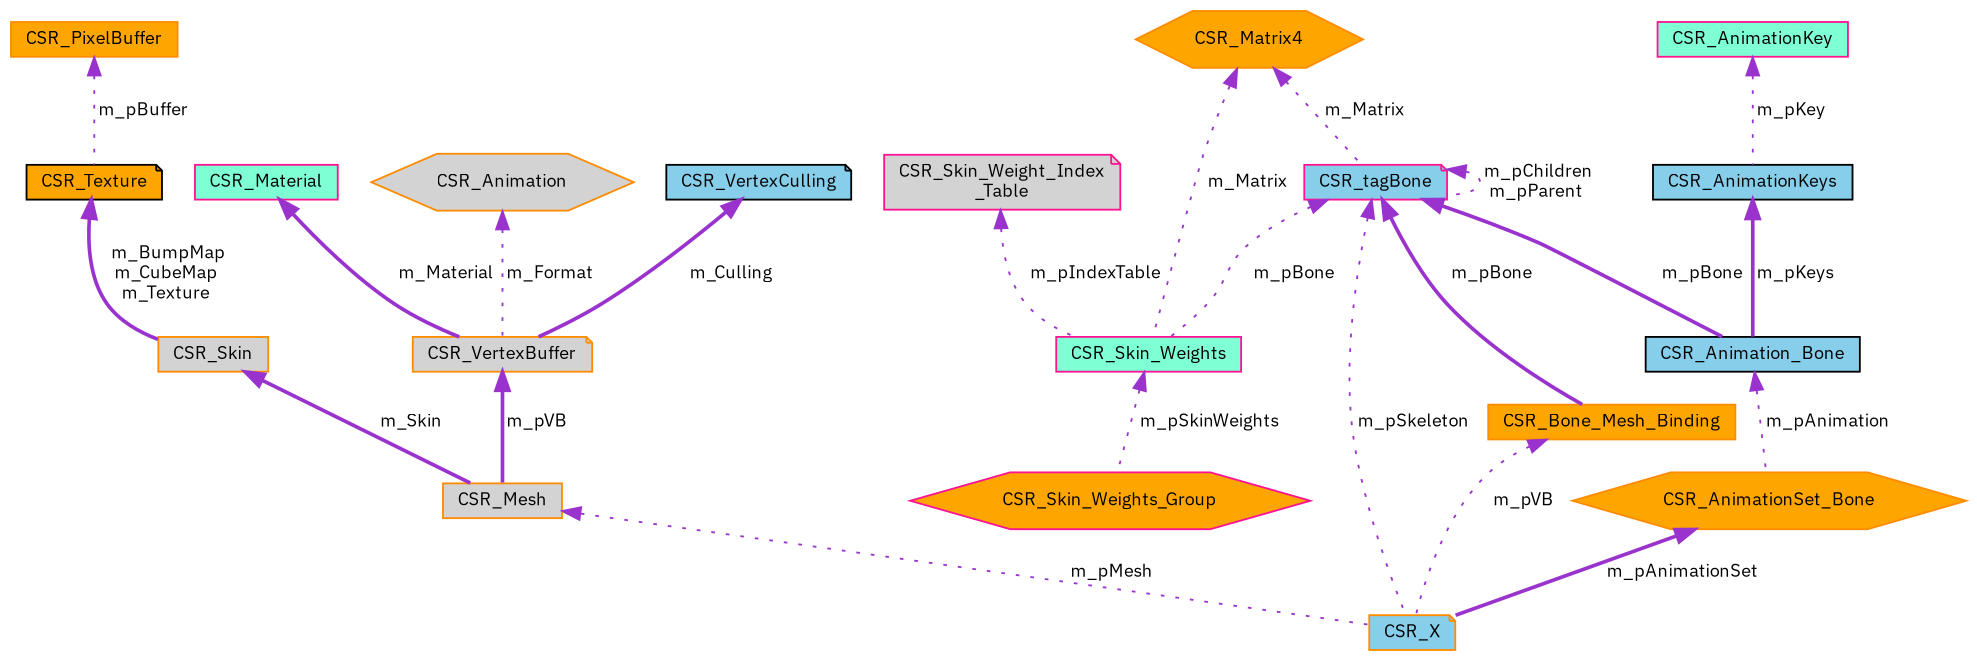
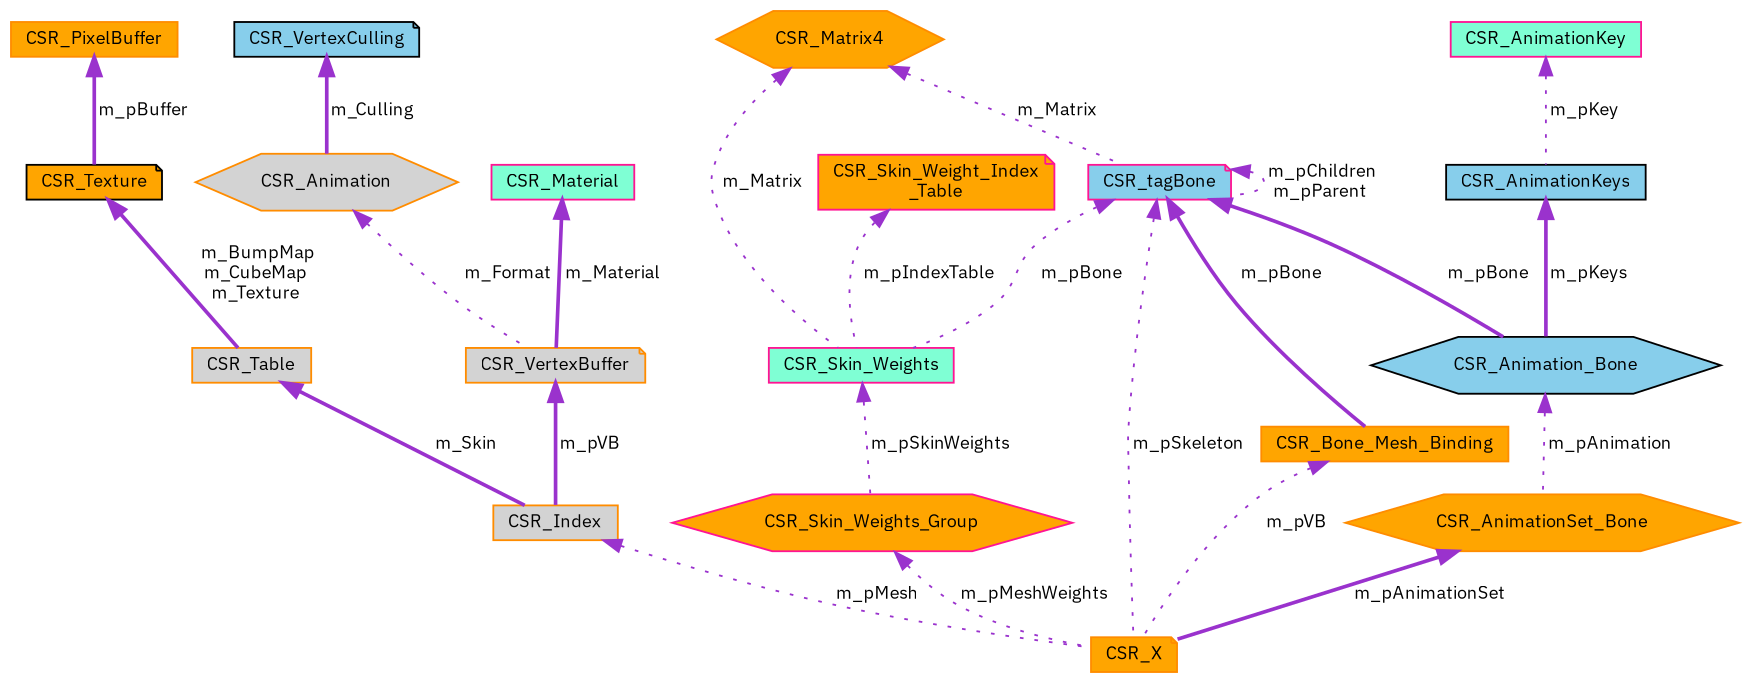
edge "CSR_Texture" -> "CSR_PixelBuffer": style dotted -> bold
node "CSR_Skin_Weight_Index _Table": fillcolor lightgrey -> orange
edge "CSR_VertexBuffer" -> "CSR_VertexCulling": now "CSR_Animation" -> "CSR_VertexCulling"
node "CSR_Skin": label "CSR_Skin" -> "CSR_Table"
node "CSR_Animation_Bone": shape box -> hexagon
node "CSR_Mesh": label "CSR_Mesh" -> "CSR_Index"
edge "CSR_X" -> "CSR_Skin_Weights_Group": added, label "m_pMeshWeights"
node "CSR_X": fillcolor skyblue -> orange
